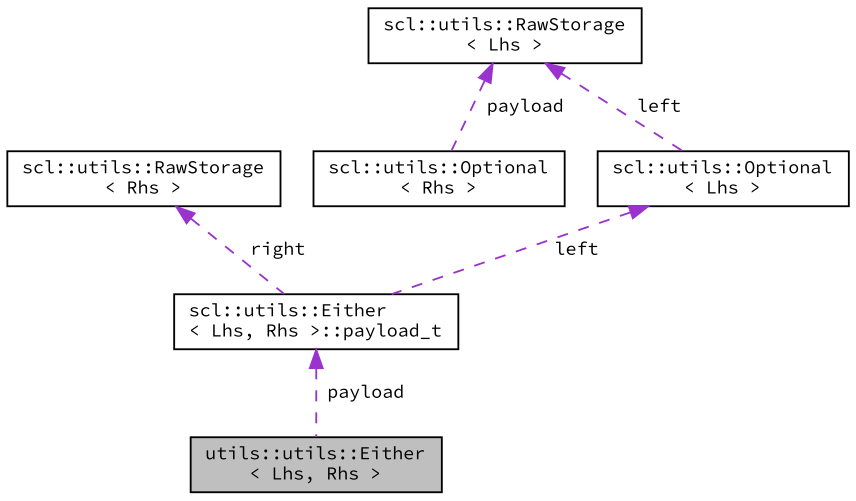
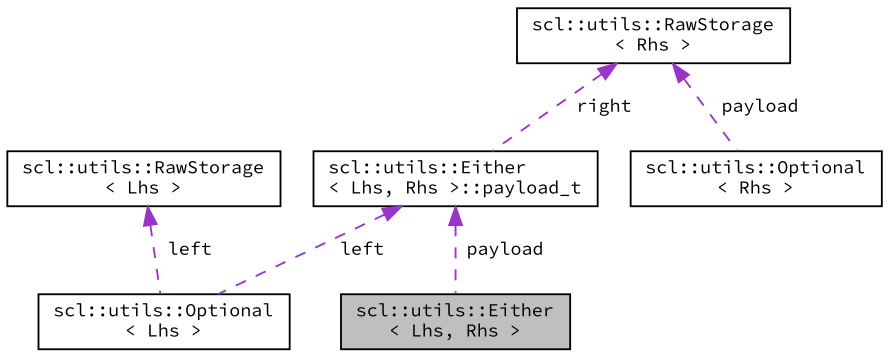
edge "scl::utils::Optional < Rhs >" -> "scl::utils::RawStorage < Lhs >": now "scl::utils::Optional < Rhs >" -> "scl::utils::RawStorage < Rhs >"
edge "scl::utils::Either < Lhs, Rhs >::payload_t" -> "scl::utils::Optional < Lhs >": reversed
node "utils::utils::Either < Lhs, Rhs >": label "utils::utils::Either < Lhs, Rhs >" -> "scl::utils::Either < Lhs, Rhs >"
